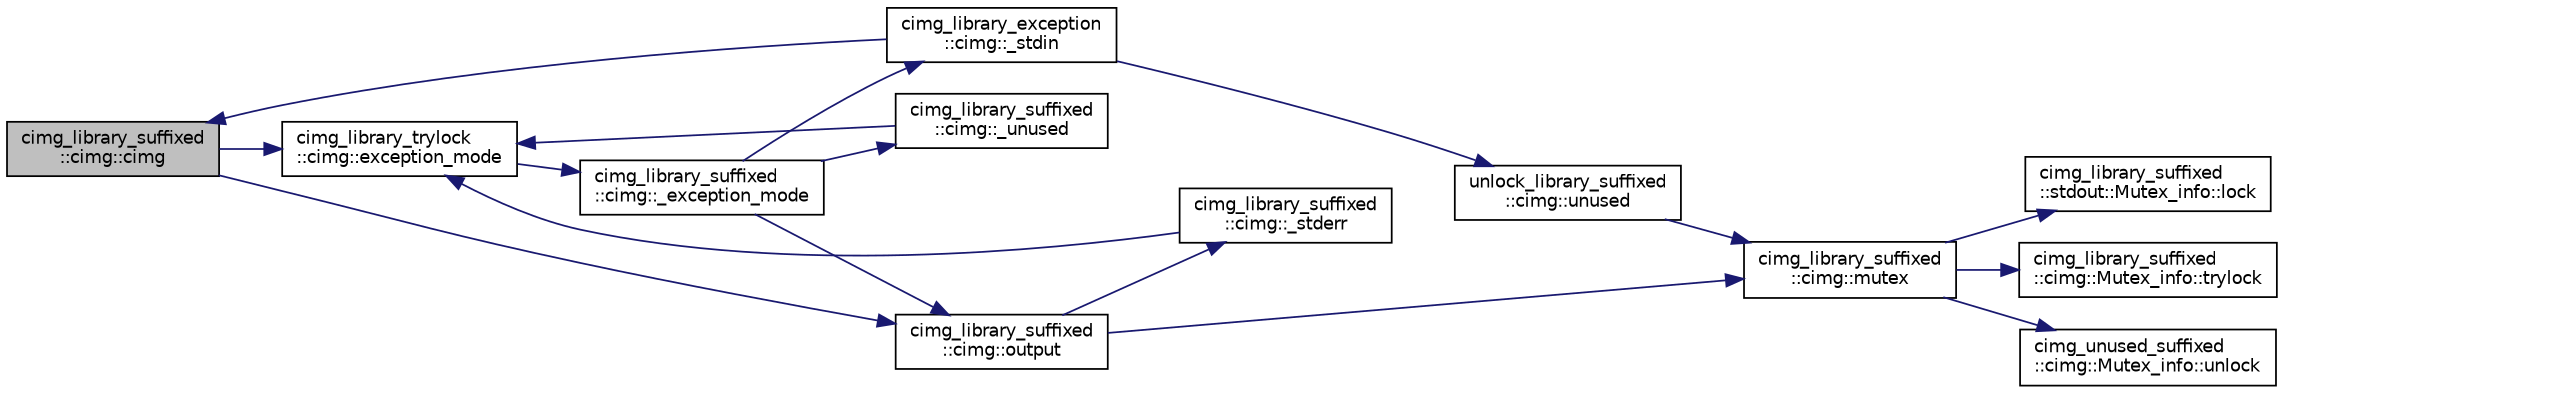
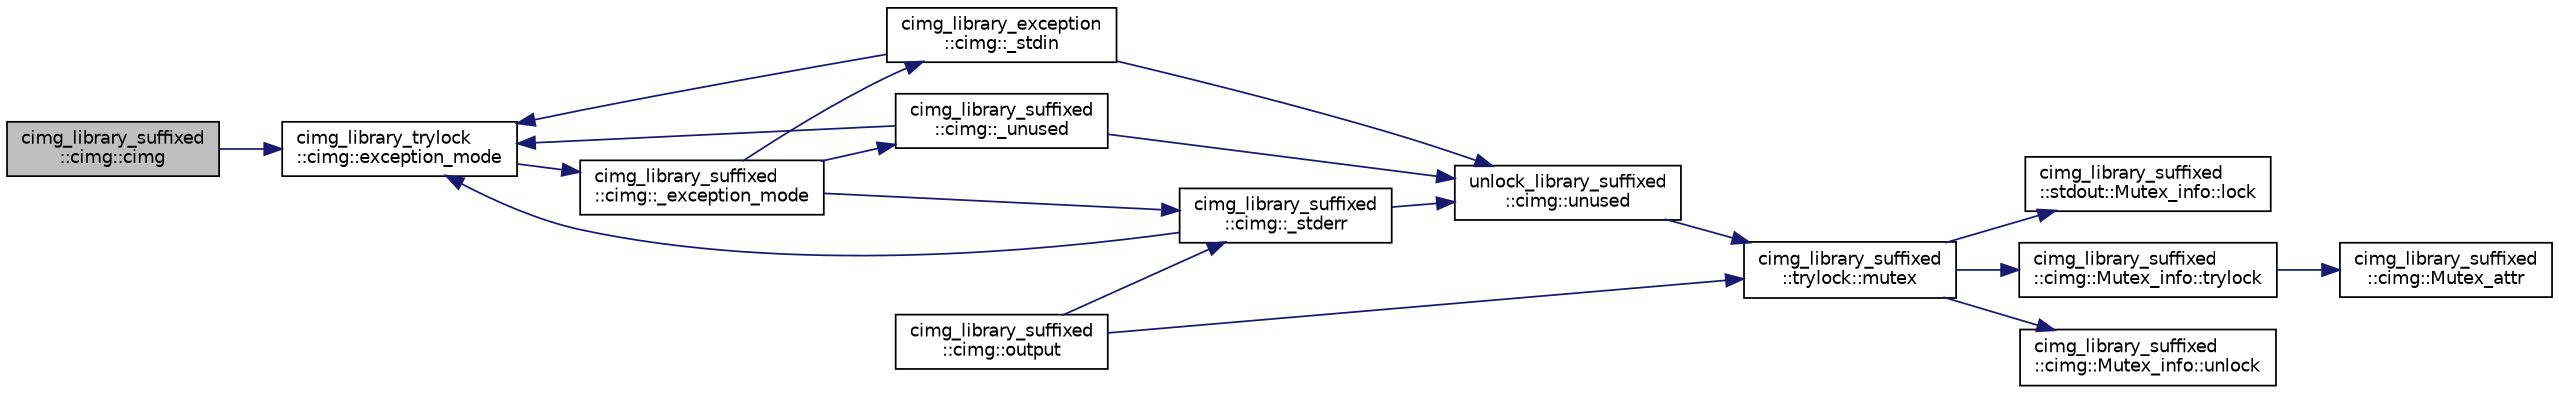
edge "cimg_library_exception ::cimg::_stdin" -> "cimg_library_suffixed ::cimg::cimg": now "cimg_library_exception ::cimg::_stdin" -> "cimg_library_trylock ::cimg::exception_mode"
edge "cimg_library_suffixed ::cimg::_unused" -> "unlock_library_suffixed ::cimg::unused": added
edge "cimg_library_suffixed ::cimg::_stderr" -> "unlock_library_suffixed ::cimg::unused": added
edge "cimg_library_suffixed ::cimg::cimg" -> "cimg_library_suffixed ::cimg::output": removed
edge "cimg_library_suffixed ::cimg::_exception_mode" -> "cimg_library_suffixed ::cimg::output": now "cimg_library_suffixed ::cimg::_exception_mode" -> "cimg_library_suffixed ::cimg::_stderr"
node "cimg_library_suffixed ::cimg::mutex": label "cimg_library_suffixed ::cimg::mutex" -> "cimg_library_suffixed ::trylock::mutex"
node "cimg_library_suffixed ::cimg::Mutex_attr": added
node "cimg_unused_suffixed ::cimg::Mutex_info::unlock": label "cimg_unused_suffixed ::cimg::Mutex_info::unlock" -> "cimg_library_suffixed ::cimg::Mutex_info::unlock"
